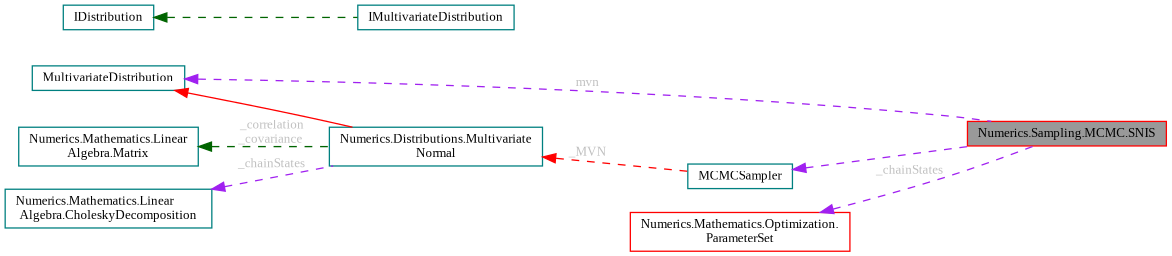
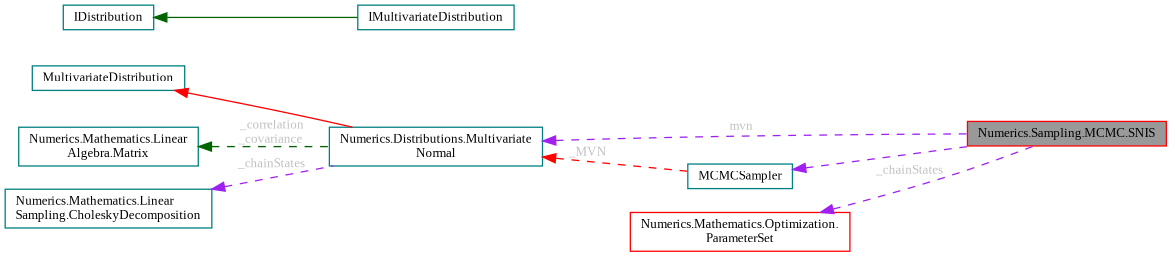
edge "IMultivariateDistribution" -> "IDistribution": style dashed -> solid
edge "Numerics.Sampling.MCMC.SNIS" -> "MultivariateDistribution": now "Numerics.Sampling.MCMC.SNIS" -> "Numerics.Distributions.Multivariate Normal"
node "Numerics.Mathematics.Linear Algebra.CholeskyDecomposition": label "Numerics.Mathematics.Linear Algebra.CholeskyDecomposition" -> "Numerics.Mathematics.Linear Sampling.CholeskyDecomposition"
